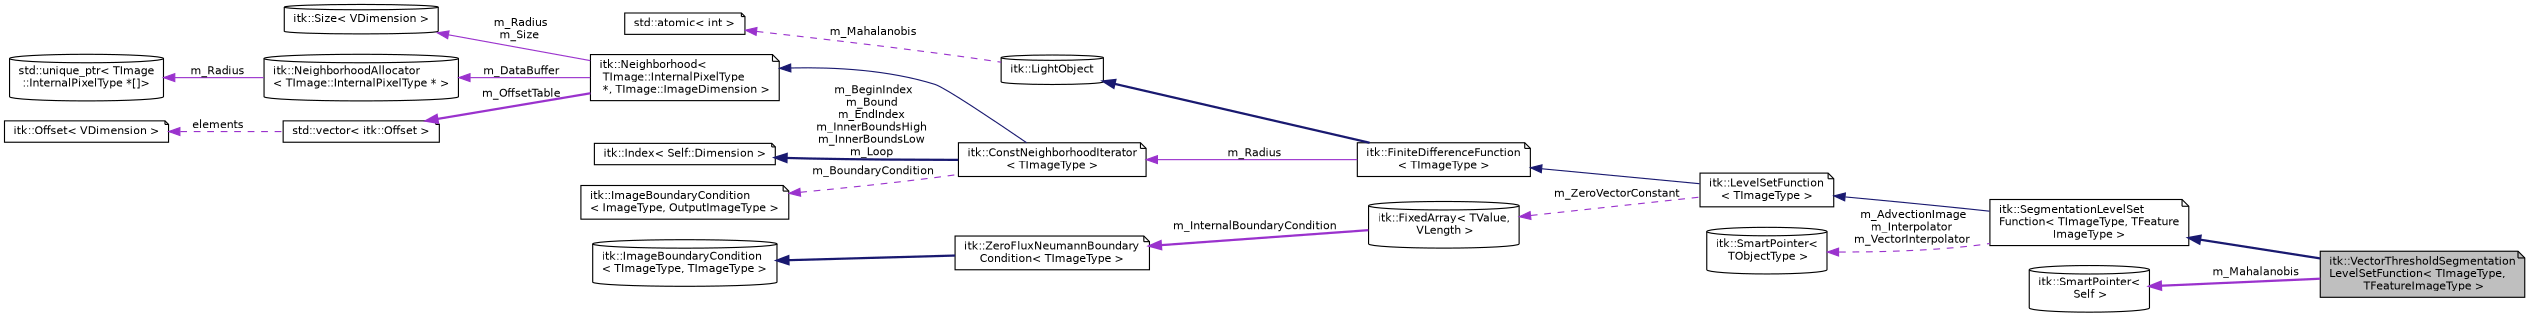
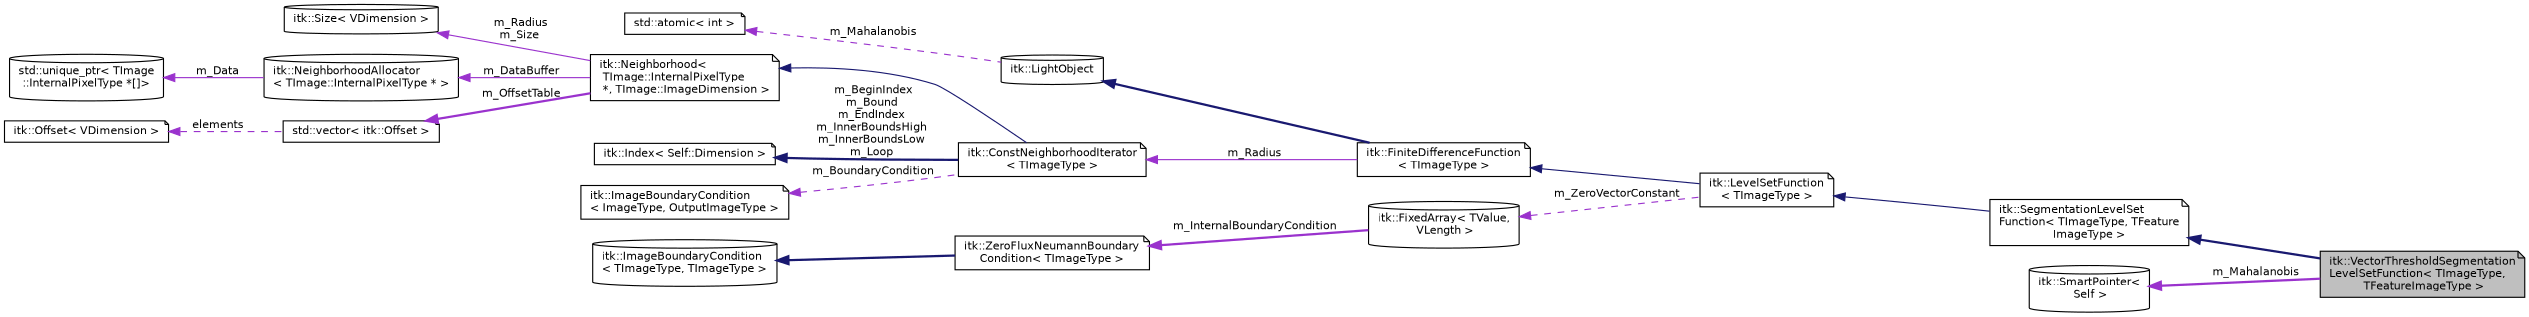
edge "itk::NeighborhoodAllocator < TImage::InternalPixelType * >" -> "std::unique_ptr< TImage ::InternalPixelType *[]>": label " m_Radius" -> " m_Data"
node "itk::SmartPointer< TObjectType >": removed
